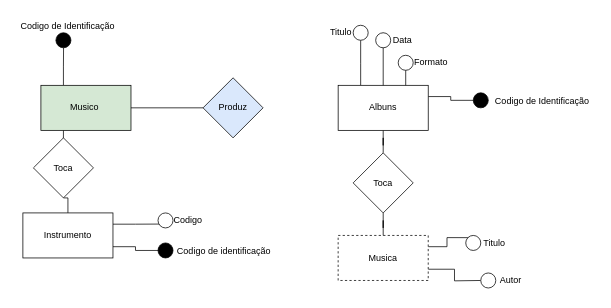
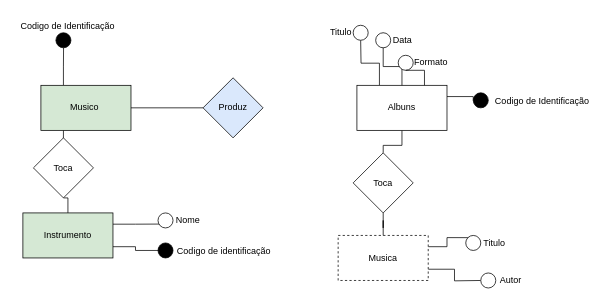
node "Albuns": moved (383, 108) -> (402, 108)
node "Codigo": label "Codigo" -> "Nome"
node "Instrumento": fillcolor #ffffff -> #d5e8d4
